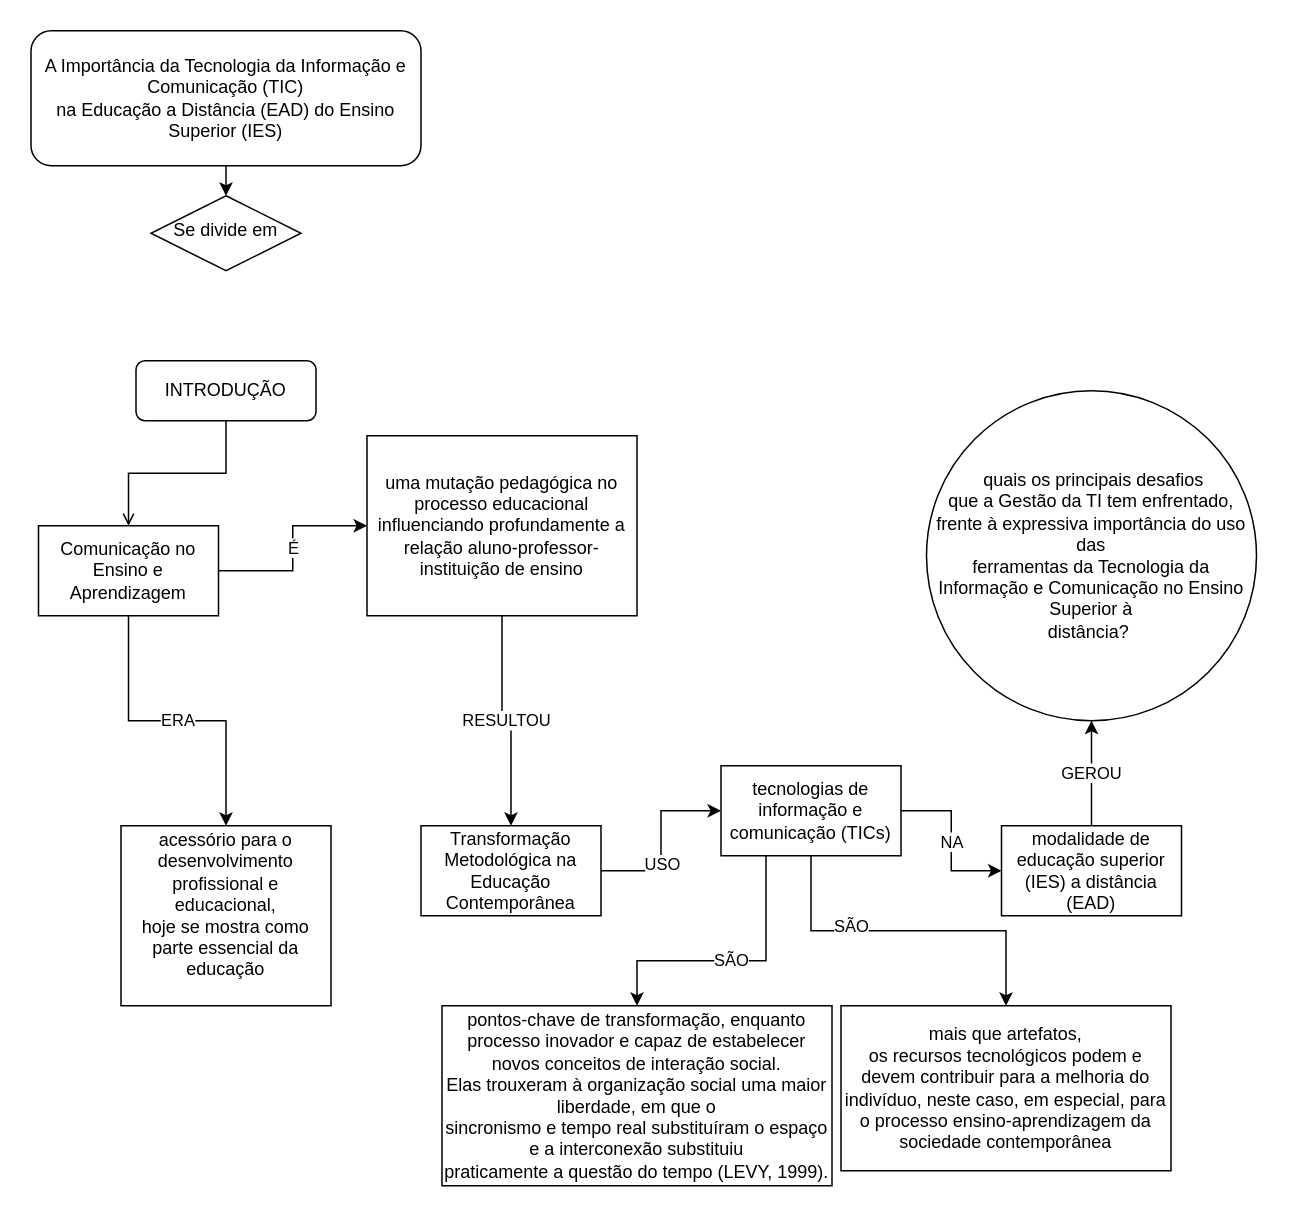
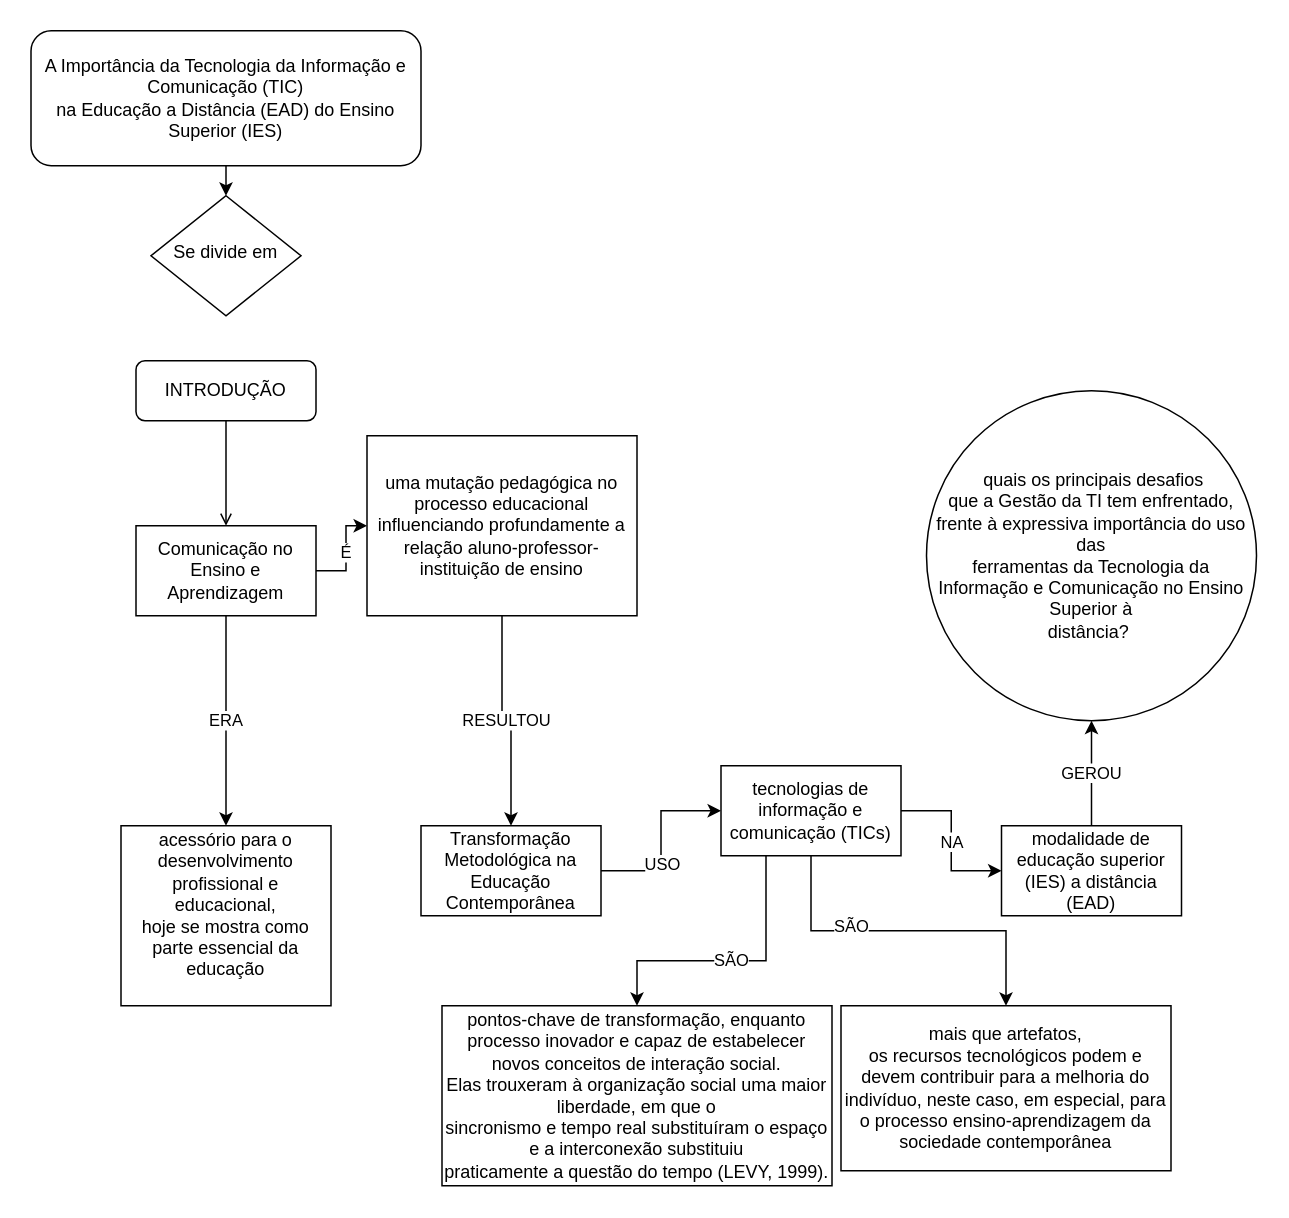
node "Se divide em": size 150x75 -> 150x120
node "Comunicação no Ensino e Aprendizagem": moved (128, 571) -> (226, 571)
